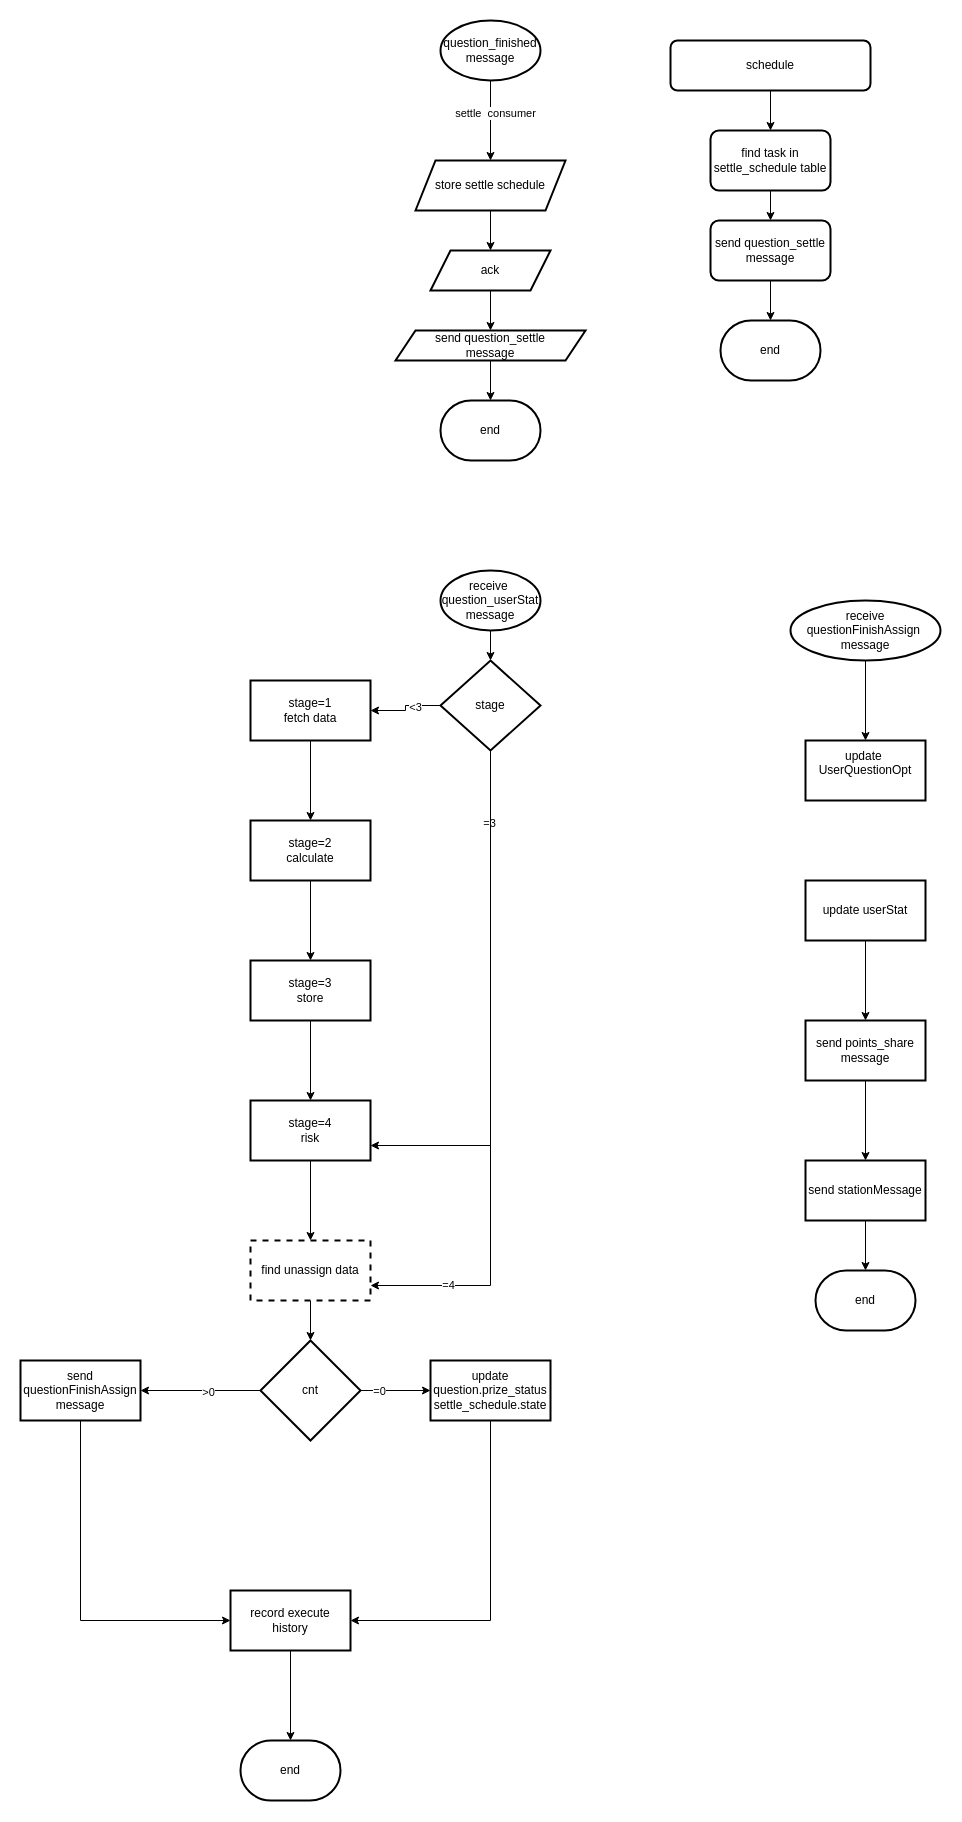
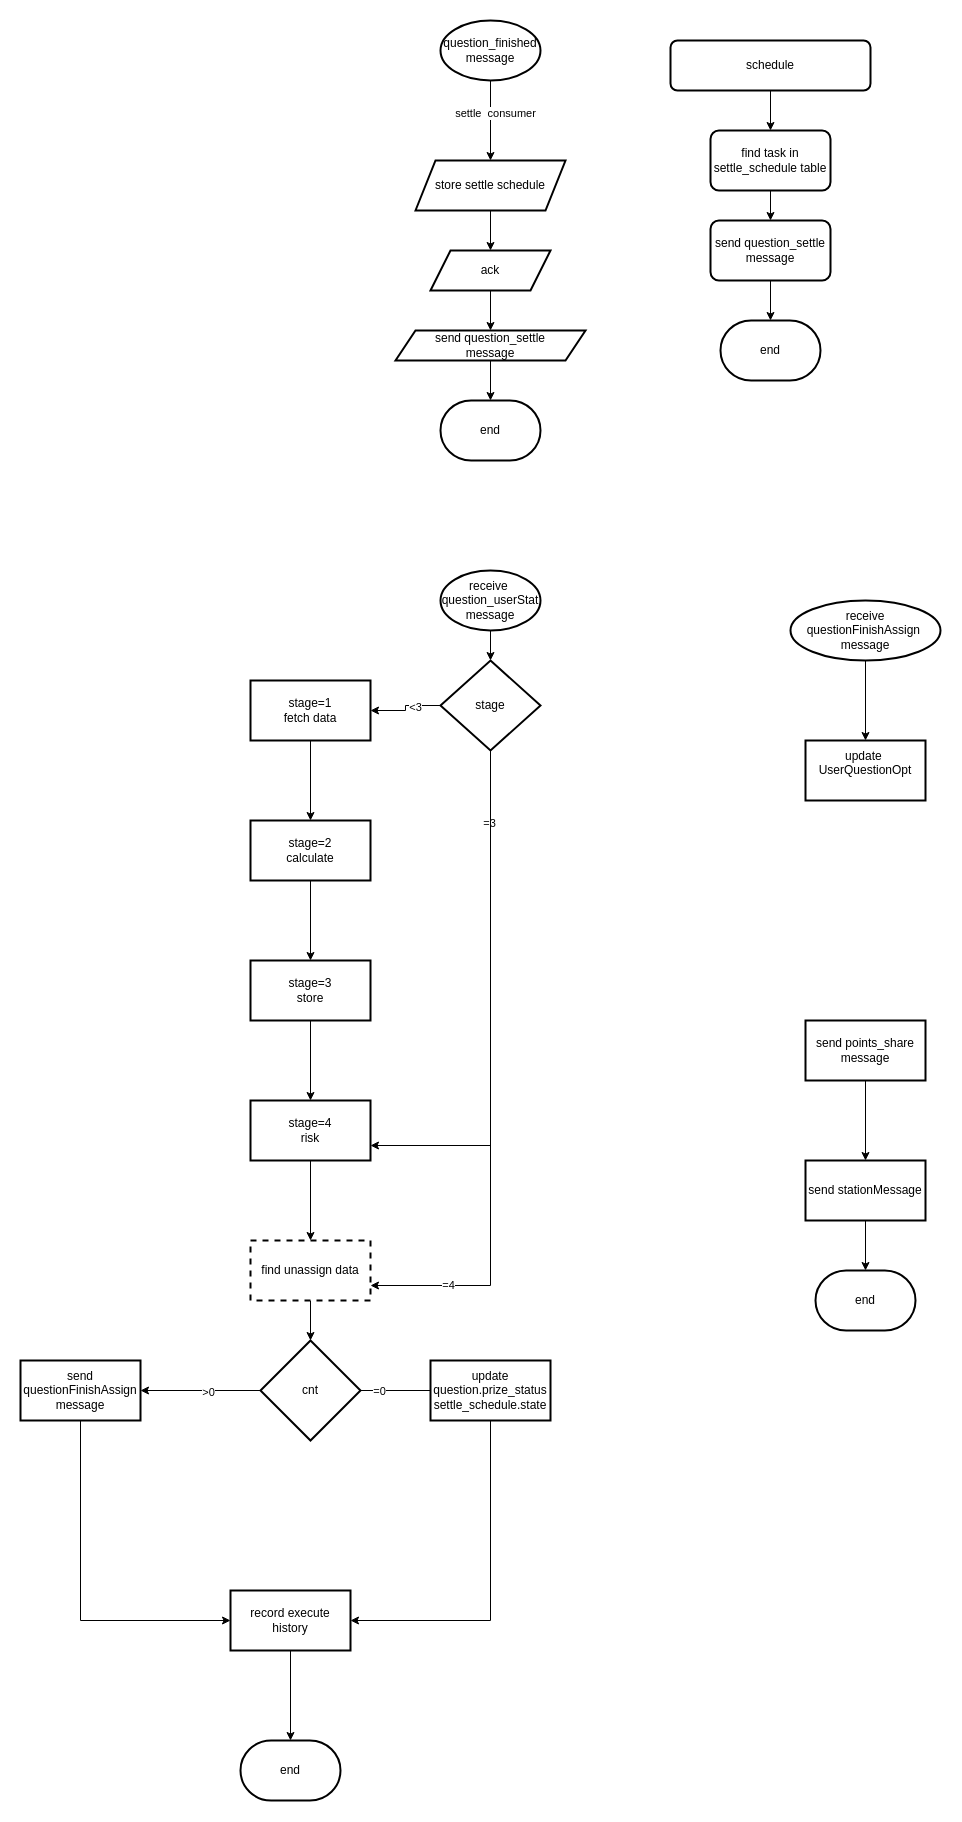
node "update userStat": removed
edge "update userStat" -> "send points_share message": removed
edge "cnt" -> "update question.prize_status settle_schedule.state": arrowhead classic -> none
